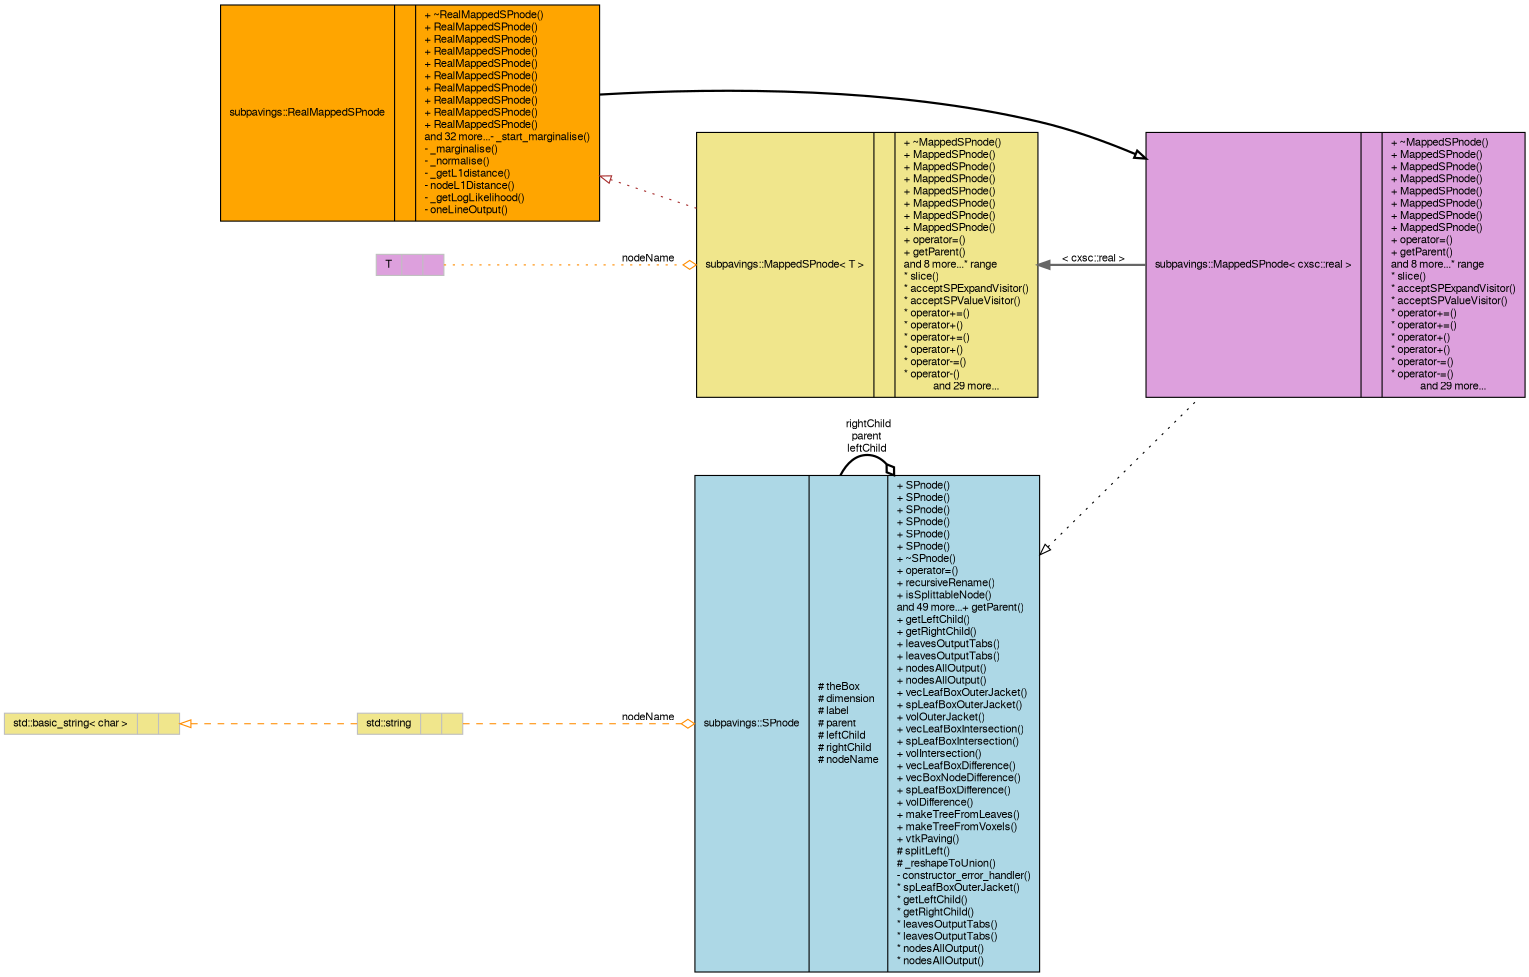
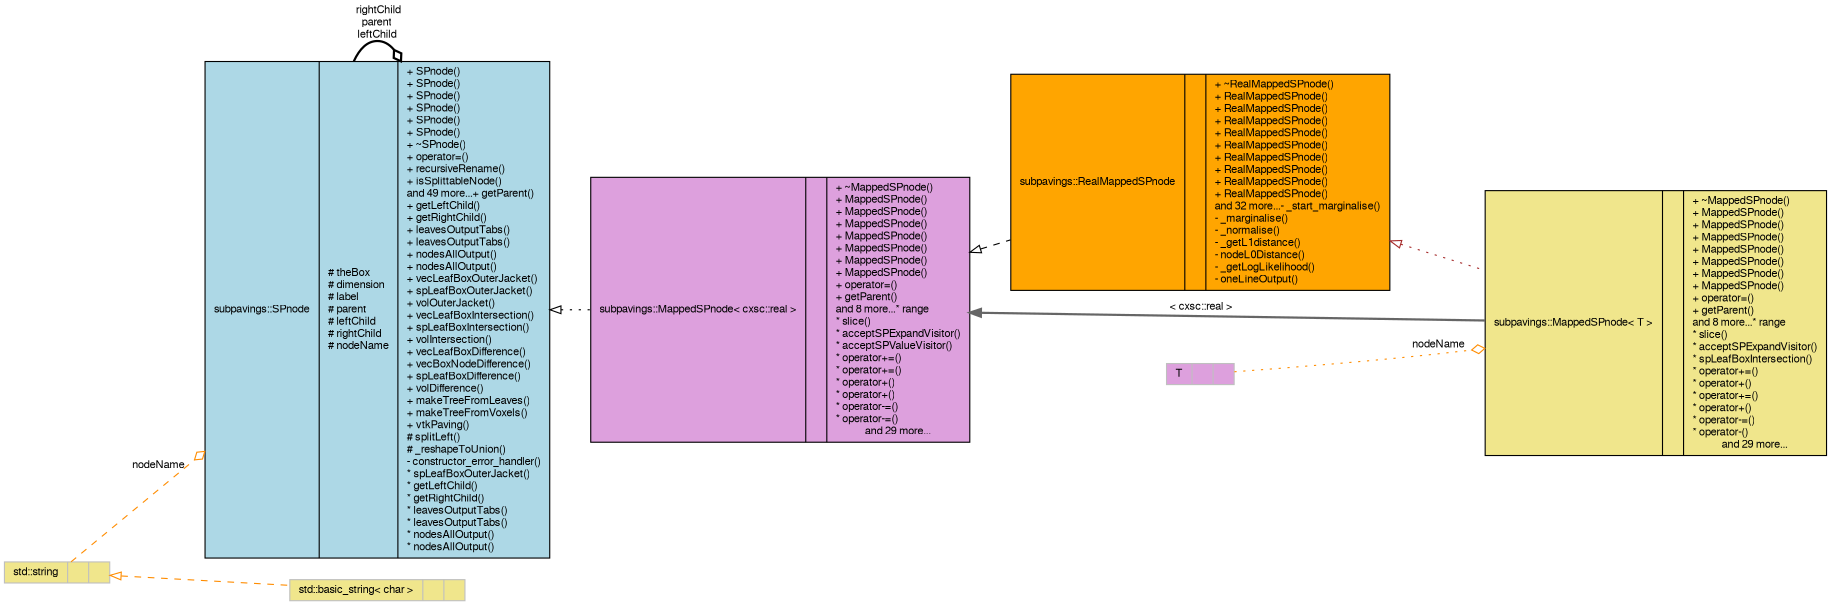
edge "subpavings::RealMappedSPnode" -> "subpavings::MappedSPnode< cxsc::real >": style bold -> dashed
node "subpavings::RealMappedSPnode": text "- nodeL1Distance()" -> "- nodeL0Distance()"
edge "subpavings::MappedSPnode< cxsc::real >" -> "subpavings::MappedSPnode< T >": reversed
node "subpavings::MappedSPnode< T >": text "* acceptSPValueVisitor()" -> "* spLeafBoxIntersection()"
edge "std::string" -> "std::basic_string< char >": reversed
